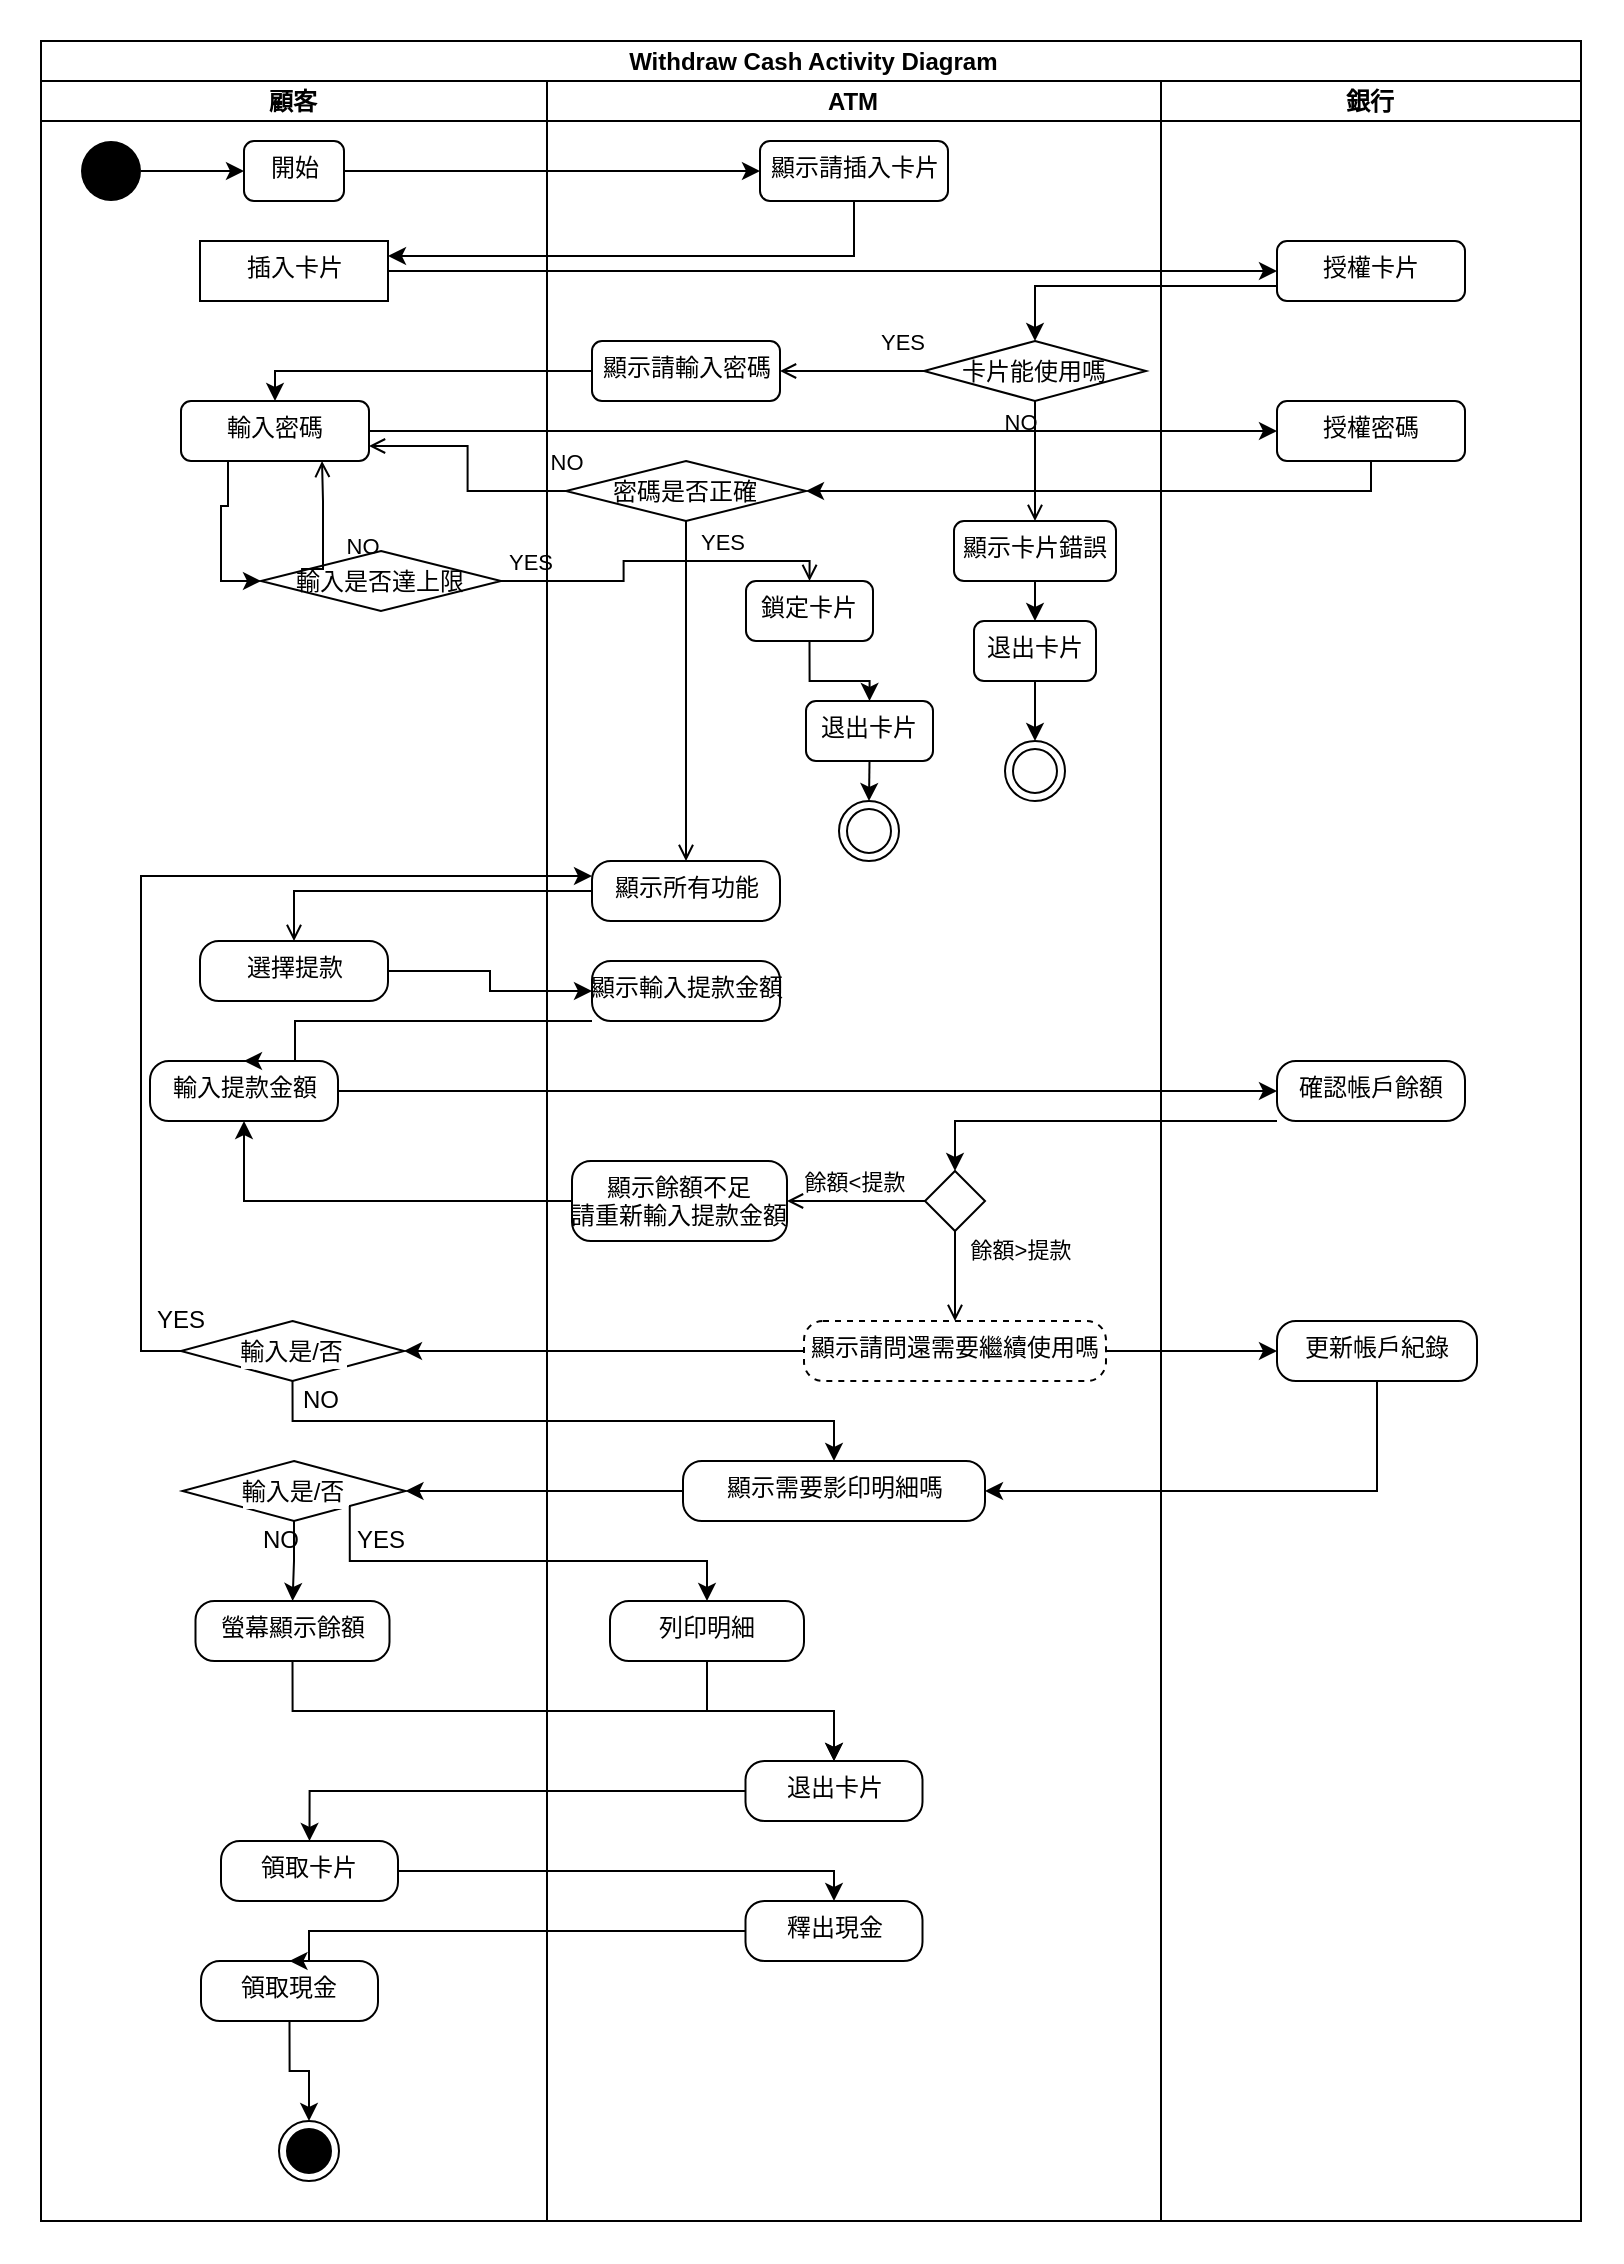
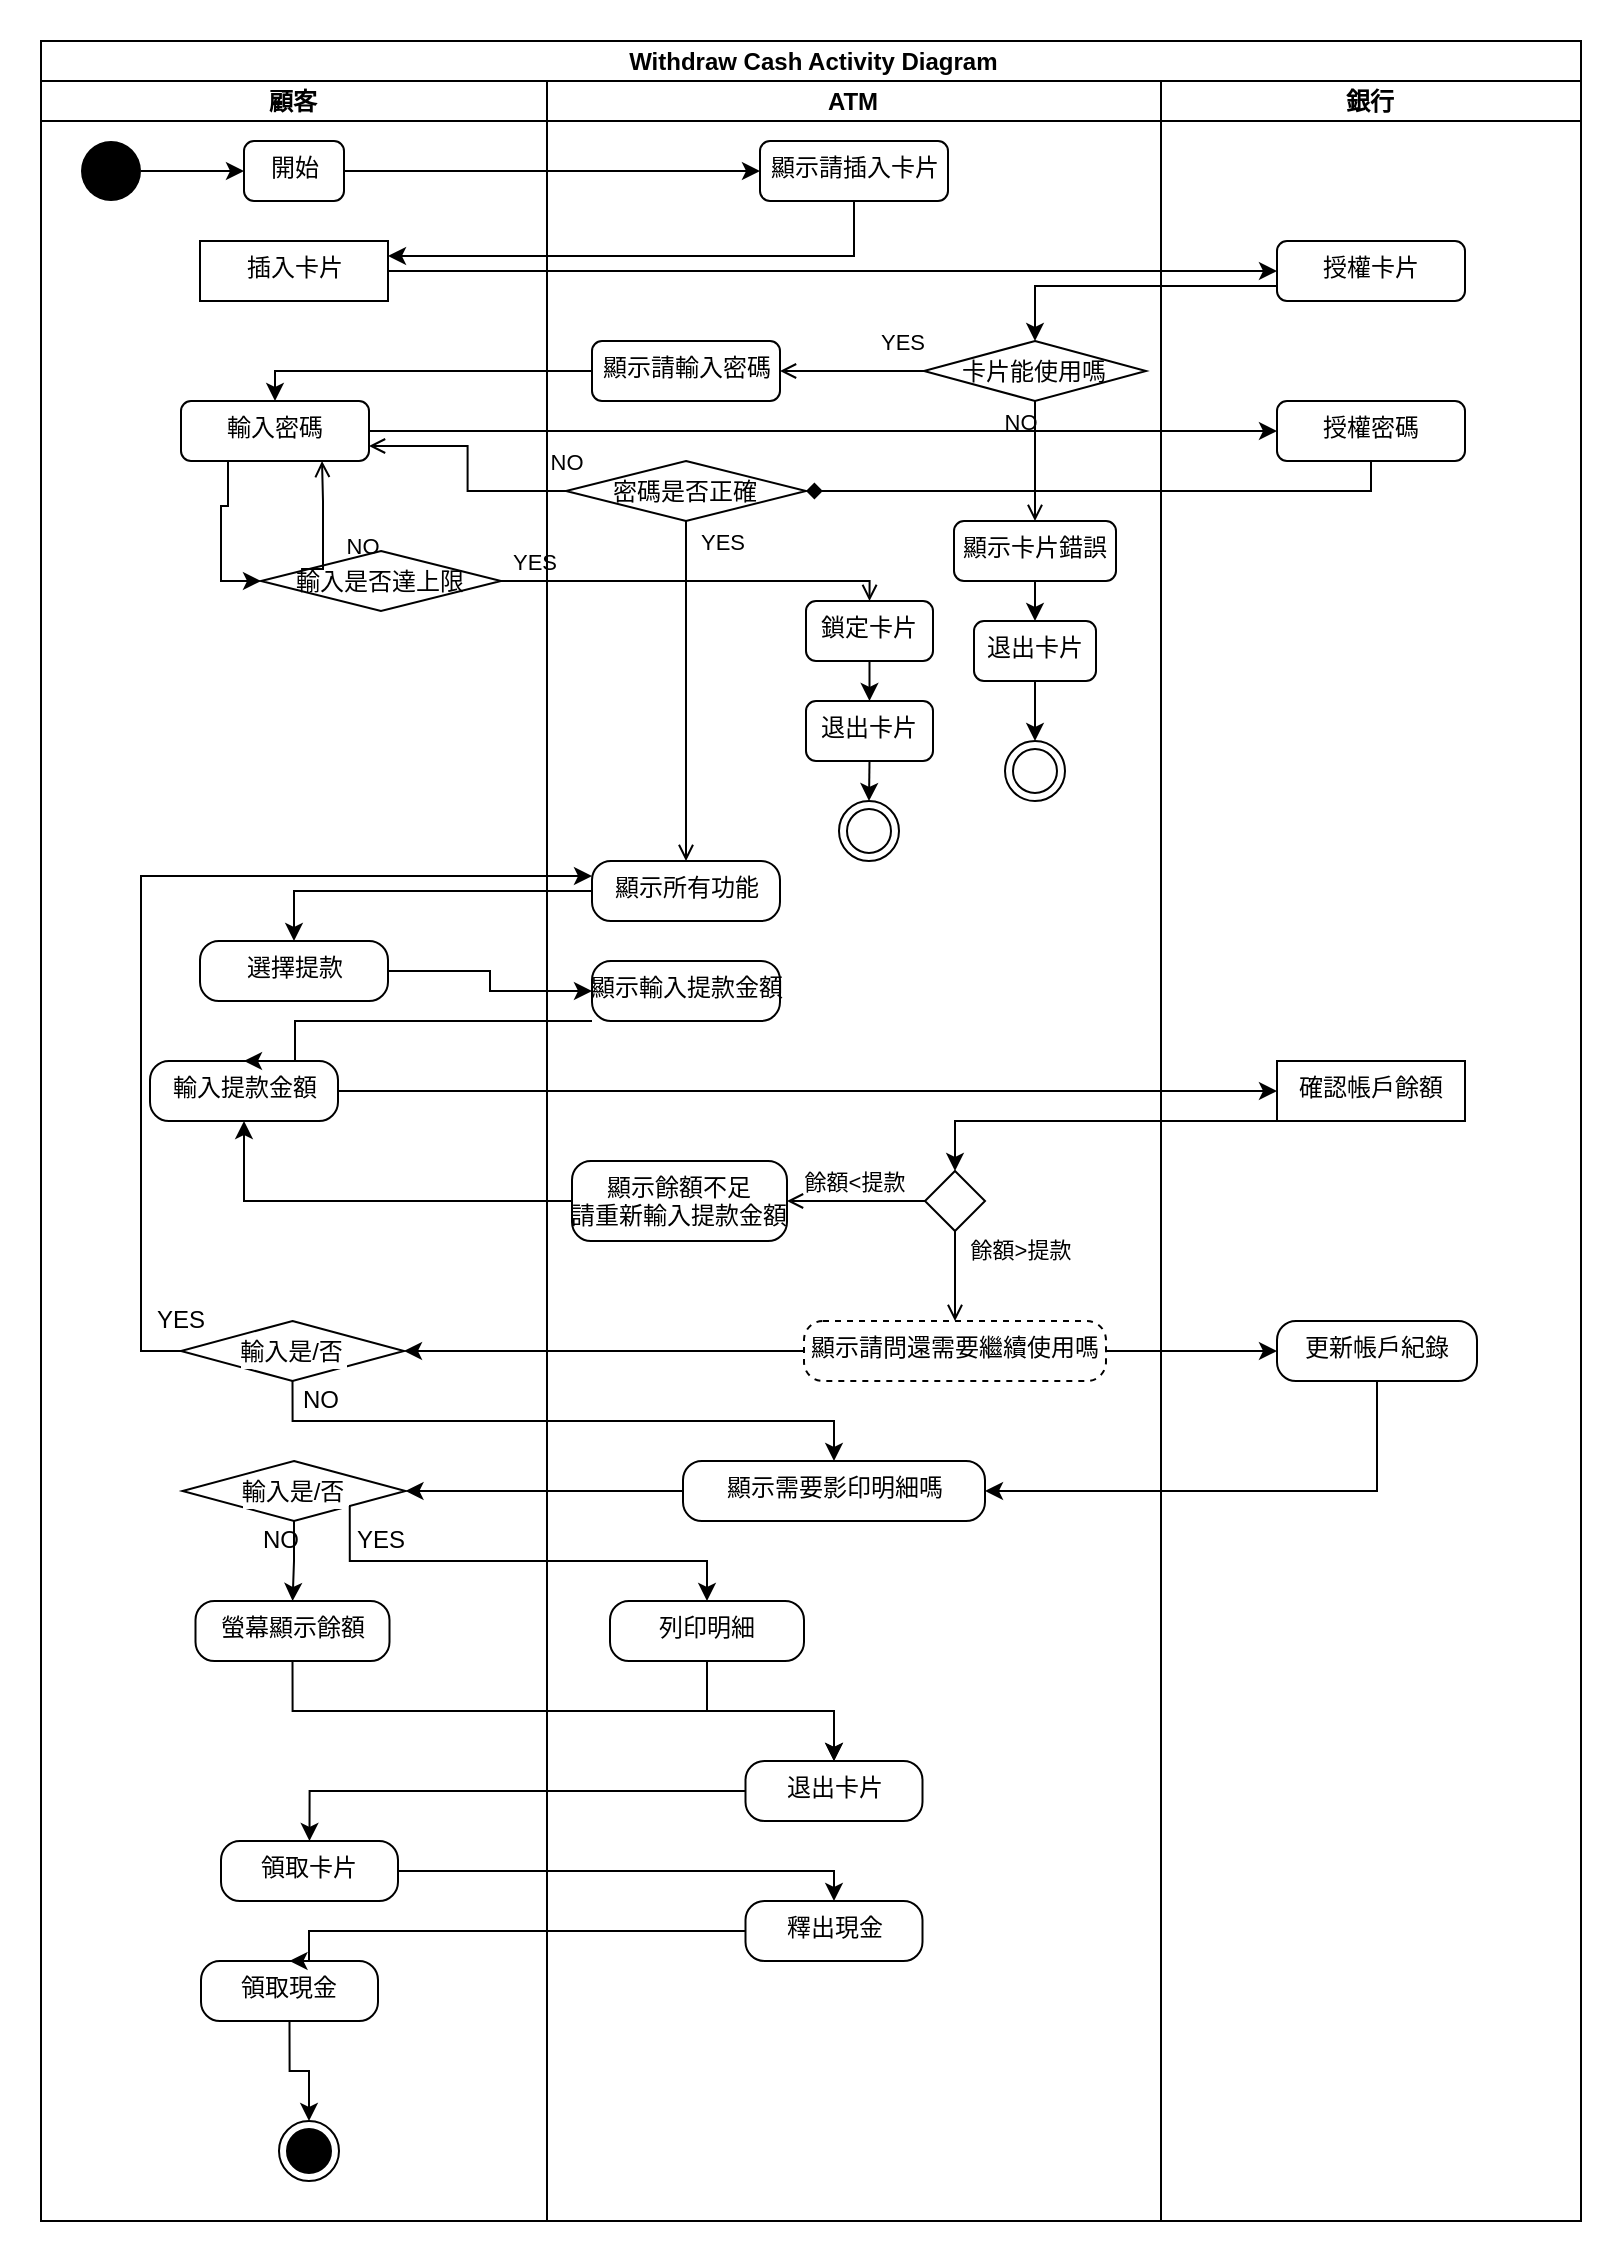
edge "授權密碼" -> "密碼是否正確": arrowhead classic -> diamond
node "鎖定卡片": moved (810, 611) -> (870, 631)
edge "顯示所有功能" -> "選擇提款": arrowhead open -> classic
node "確認帳戶餘額": shape rounded rectangle -> rectangle
